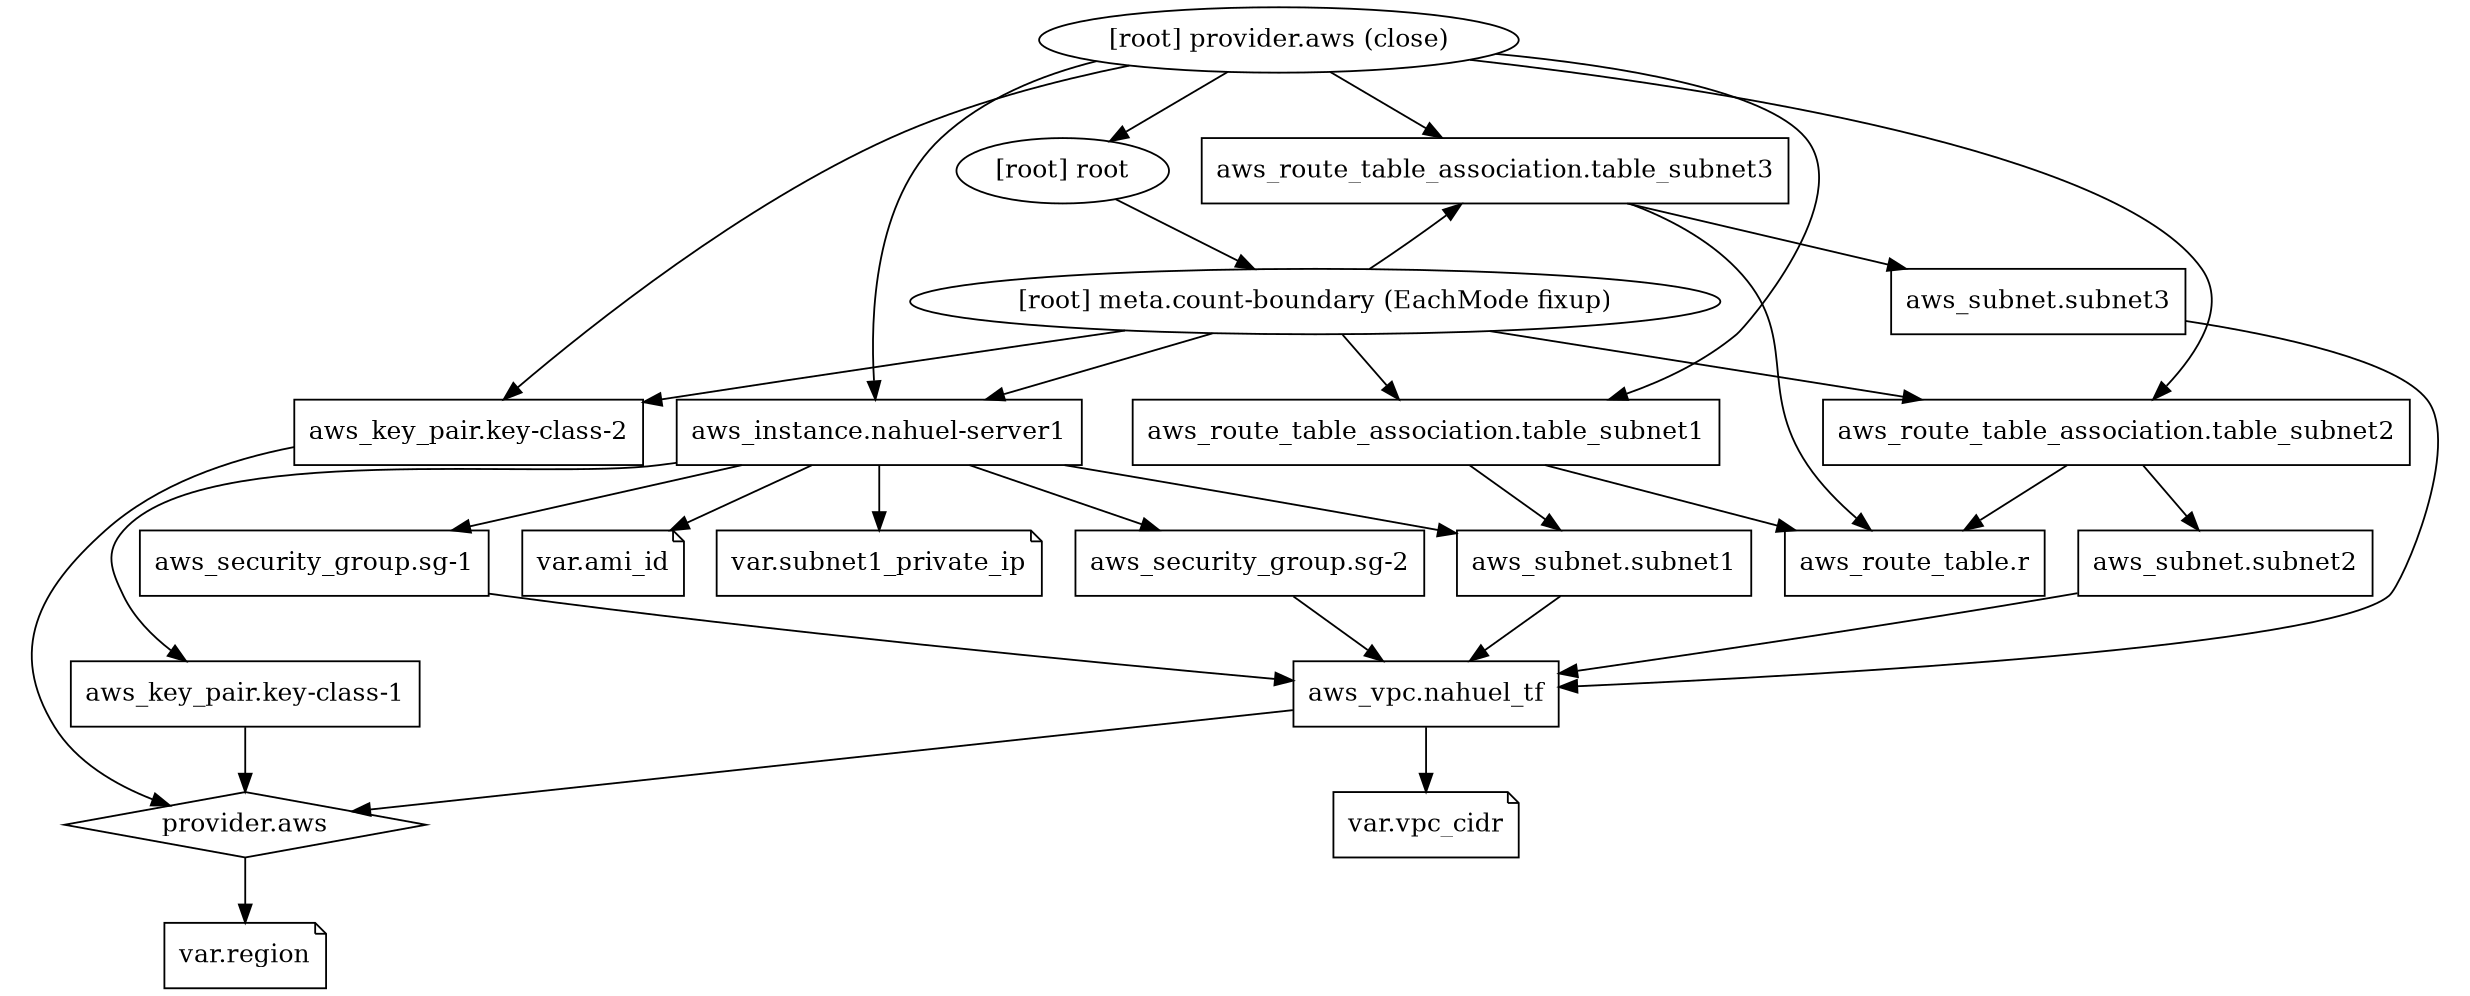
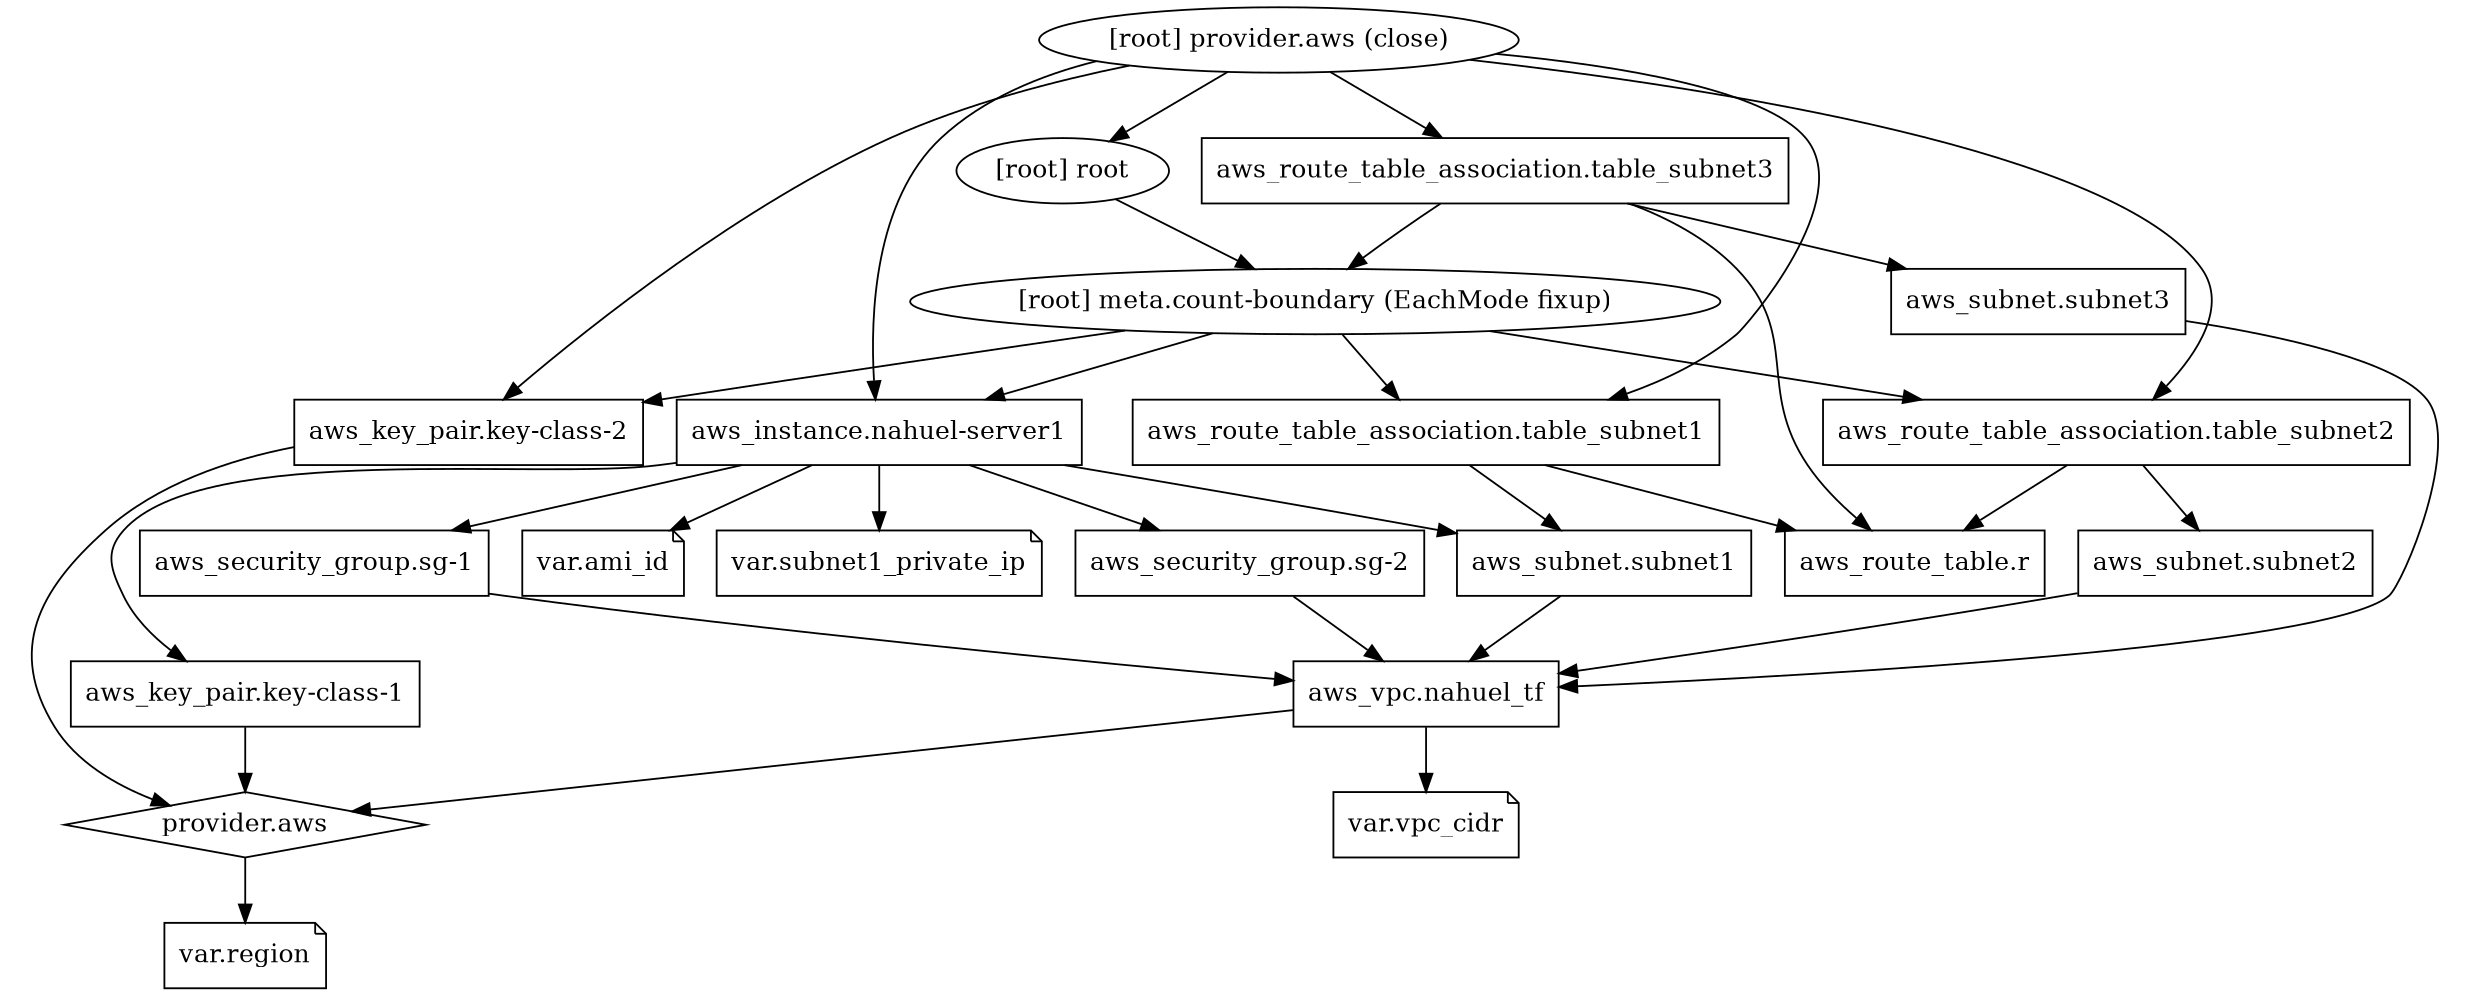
edge "[root] meta.count-boundary (EachMode fixup)" -> "aws_route_table_association.table_subnet3": reversed
